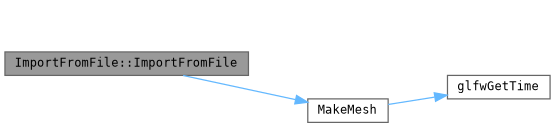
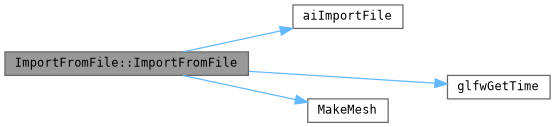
node "aiImportFile": added
edge "MakeMesh" -> "glfwGetTime": now "ImportFromFile::ImportFromFile" -> "glfwGetTime"
